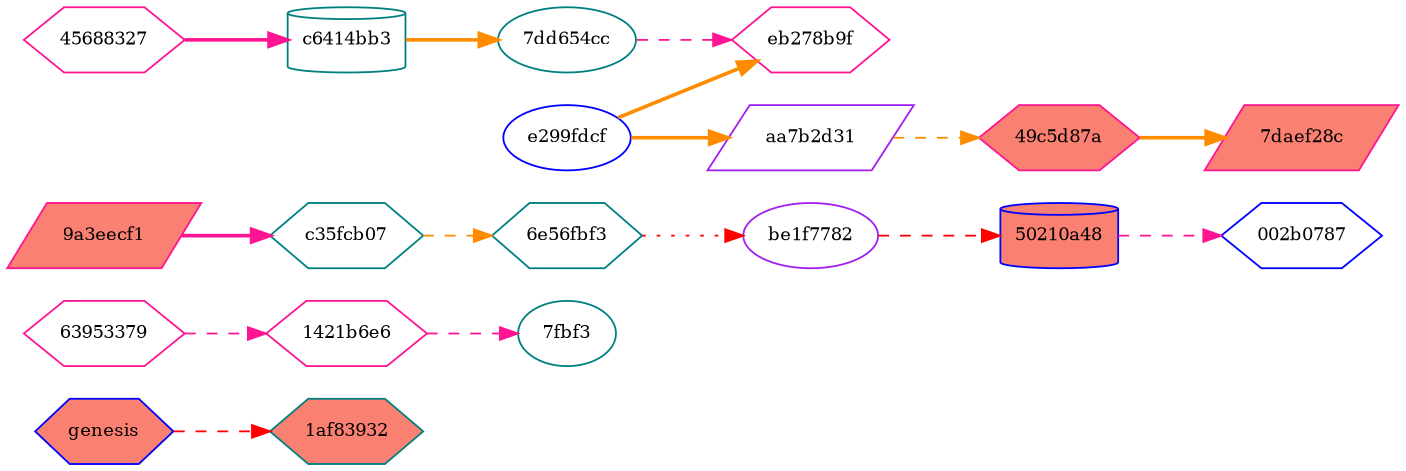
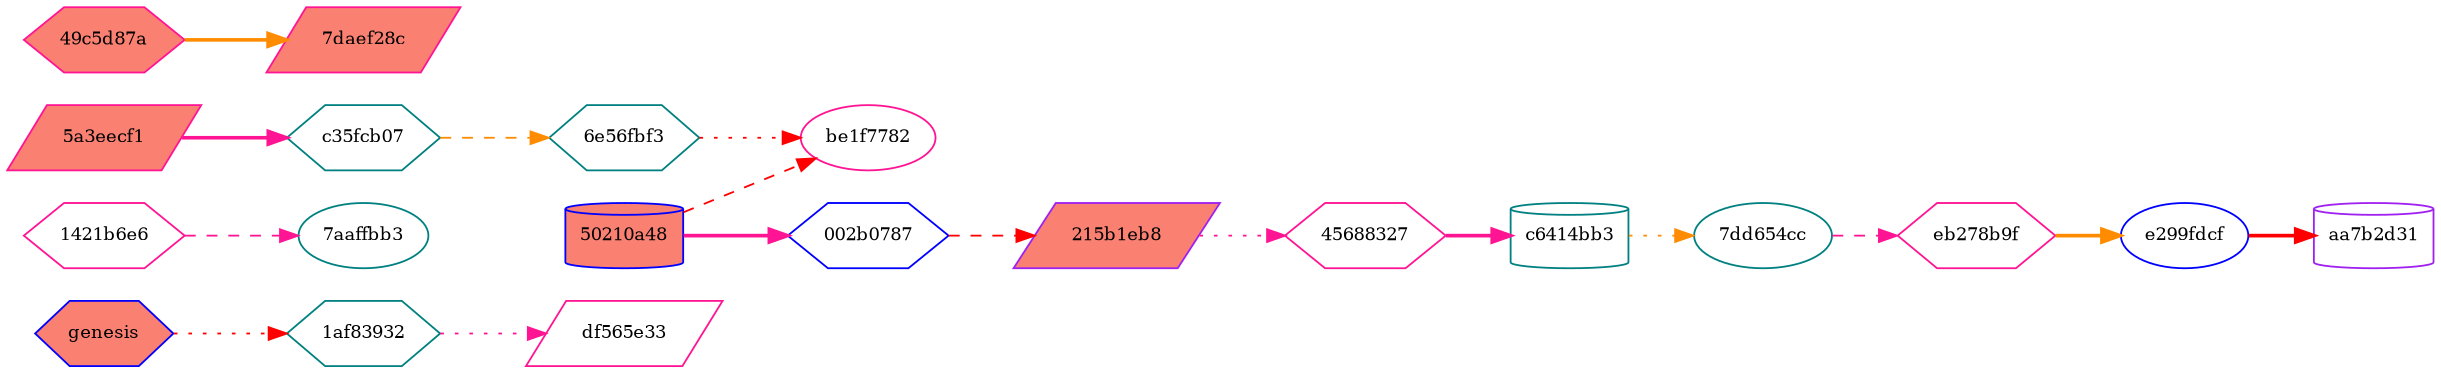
edge "c6414bb3" -> "7dd654cc": style bold -> dotted
edge "e299fdcf" -> "eb278b9f": reversed
edge "e299fdcf" -> "aa7b2d31": color darkorange -> red
node "aa7b2d31": shape parallelogram -> cylinder
edge "aa7b2d31" -> "49c5d87a": removed
node "9a3eecf1": label "9a3eecf1" -> "5a3eecf1"
node "be1f7782": color purple -> deeppink
edge "be1f7782" -> "50210a48": reversed
node "215b1eb8": added
edge "50210a48" -> "002b0787": style dashed -> bold
node "63953379": removed
node "7fbf3": label "7fbf3" -> "7aaffbb3"
node "df565e33": added
edge "genesis" -> "1af83932": style dashed -> dotted
node "1af83932": fillcolor salmon -> white
